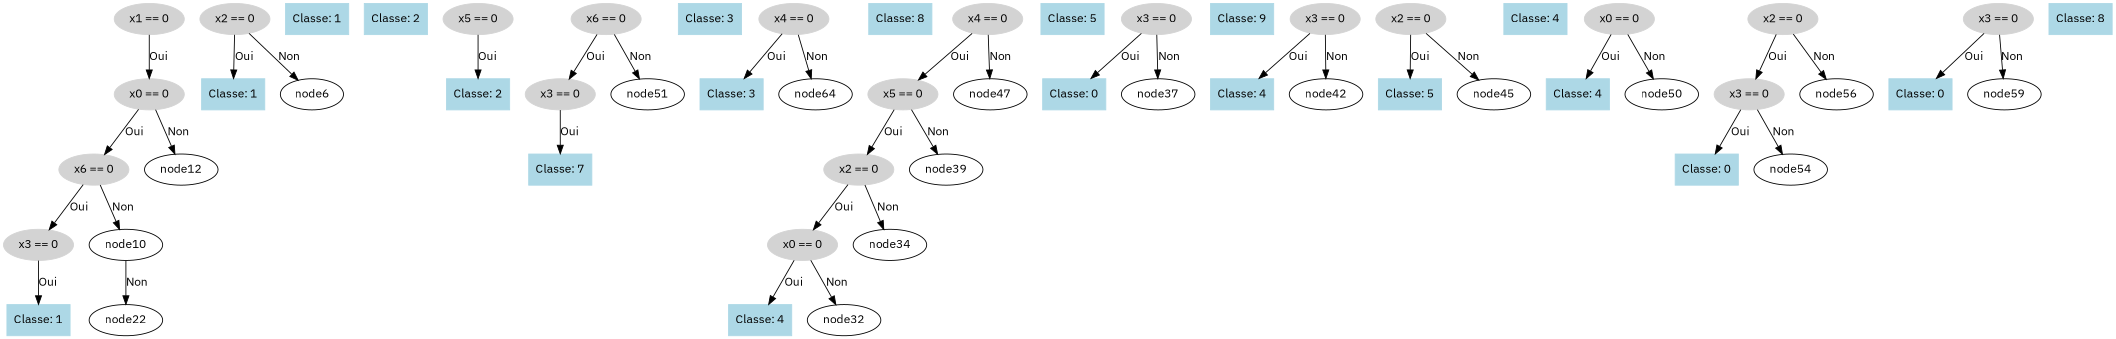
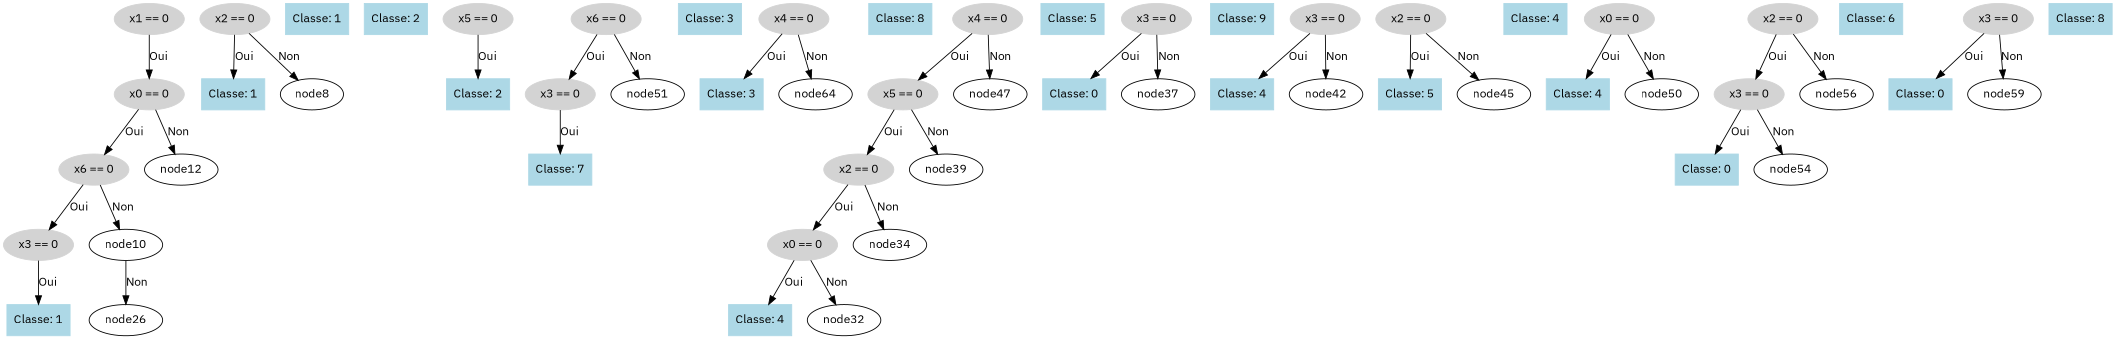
node "Classe: 6": added
node "node6": label "node6" -> "node8"
node "node22": label "node22" -> "node26"
